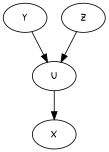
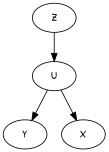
edge "Y" -> "U": reversed
